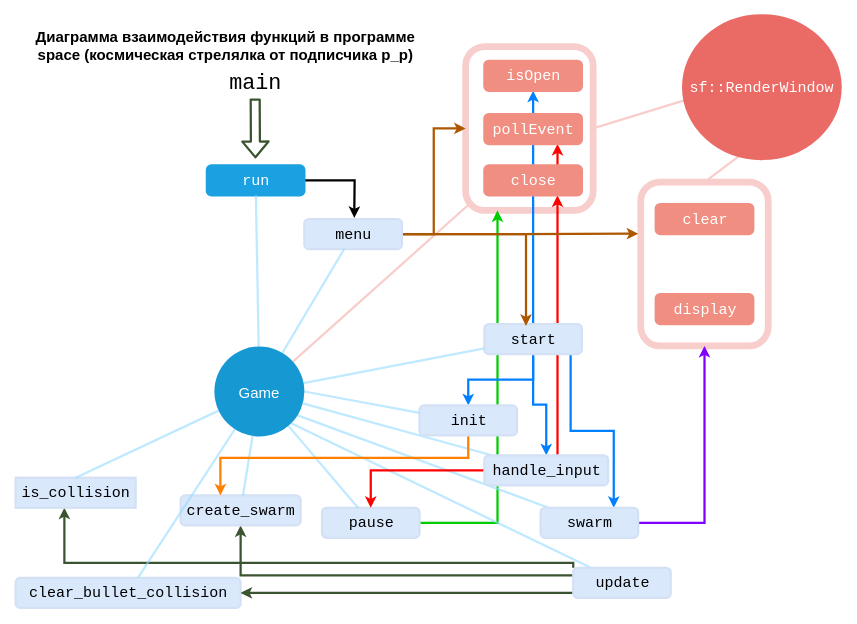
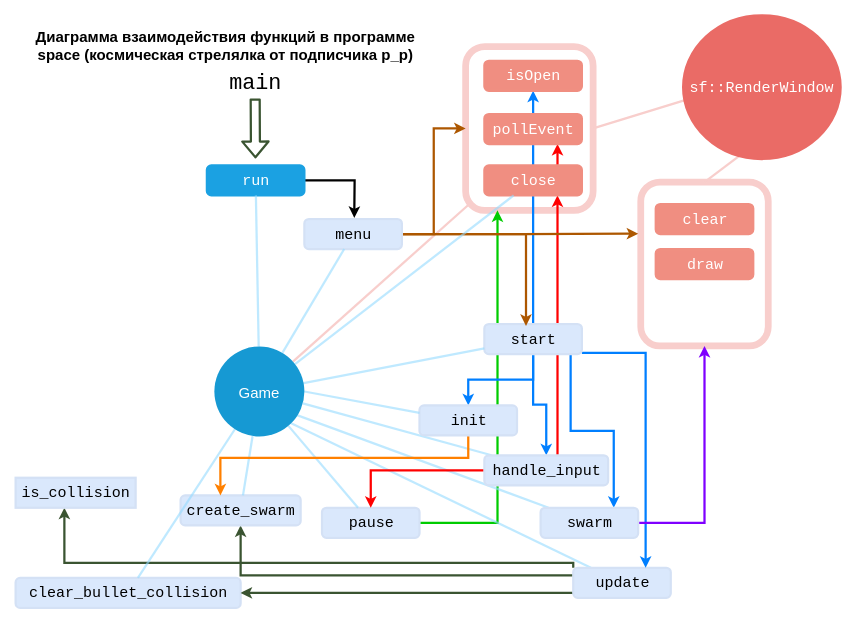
node "draw": added
node "display": removed
edge "start" -> "update": added
edge "Game" -- "is_collision": now "Game" -- "close"
